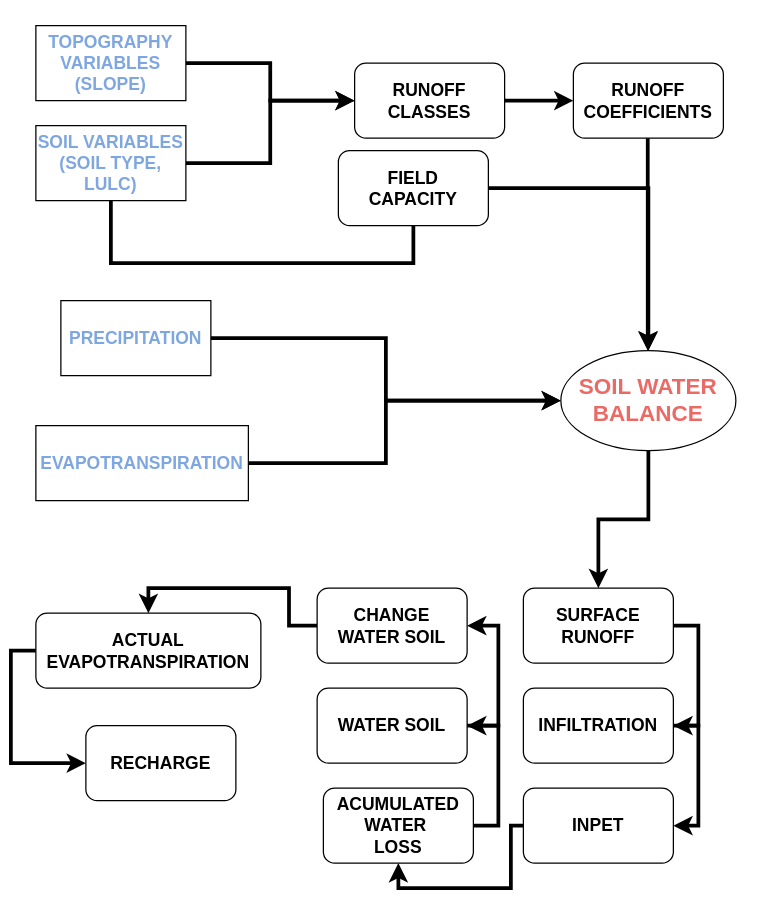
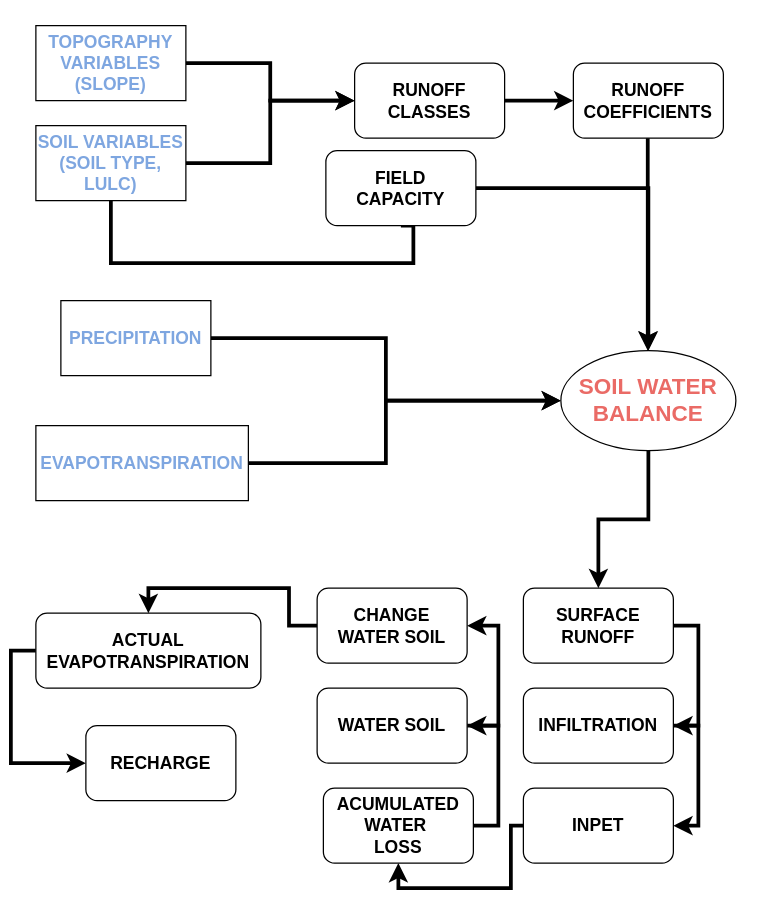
node "FIELD CAPACITY": moved (413, 188) -> (401, 188)
